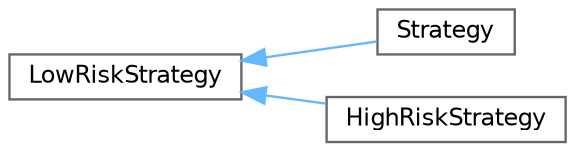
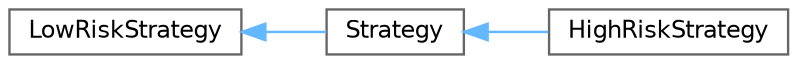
edge "HighRiskStrategy" -> "LowRiskStrategy": now "HighRiskStrategy" -> "Strategy"
